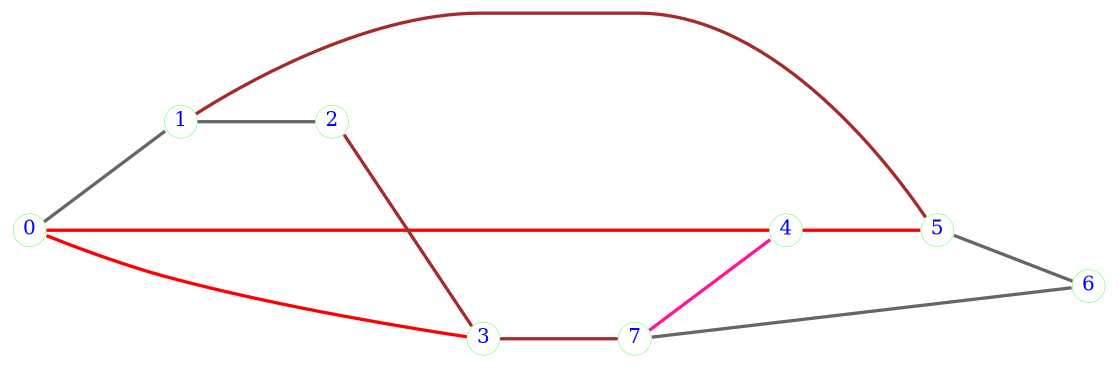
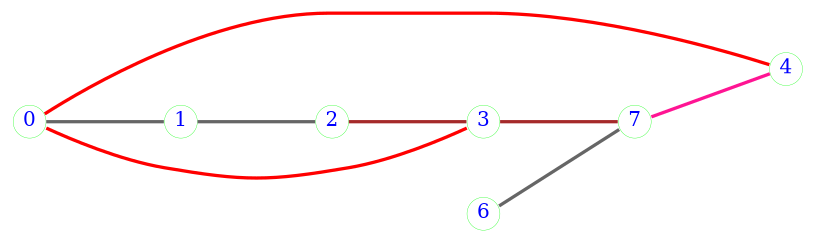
node "5": removed
